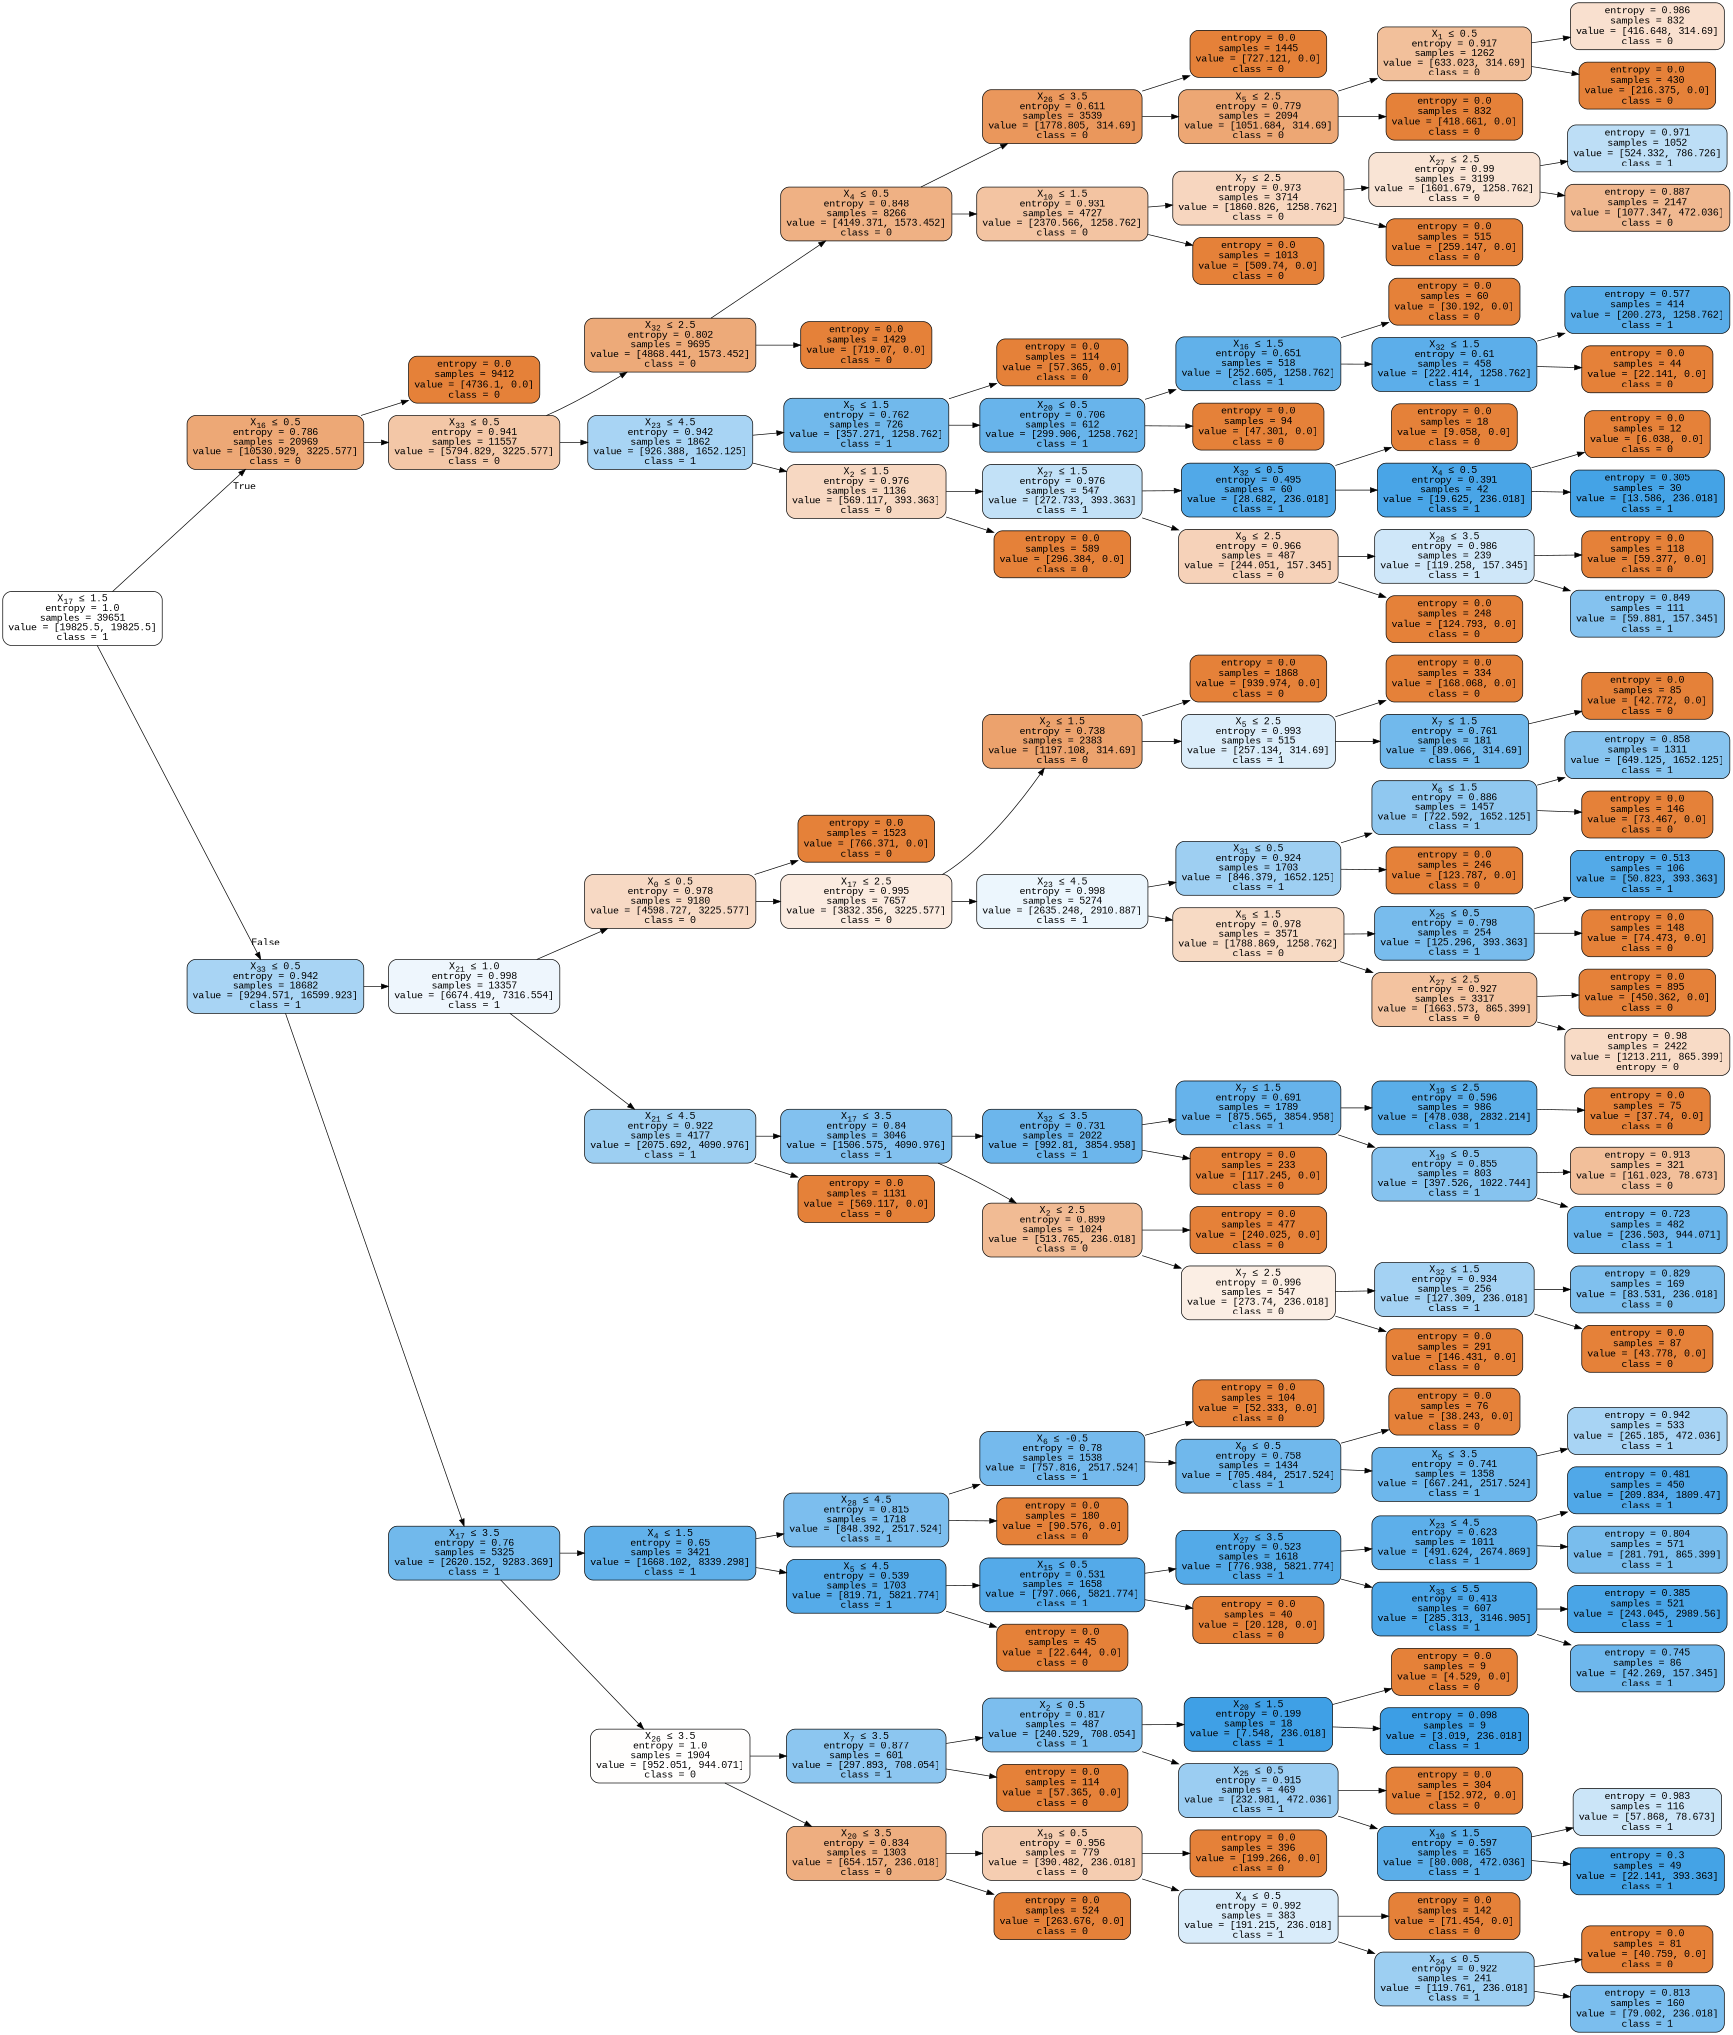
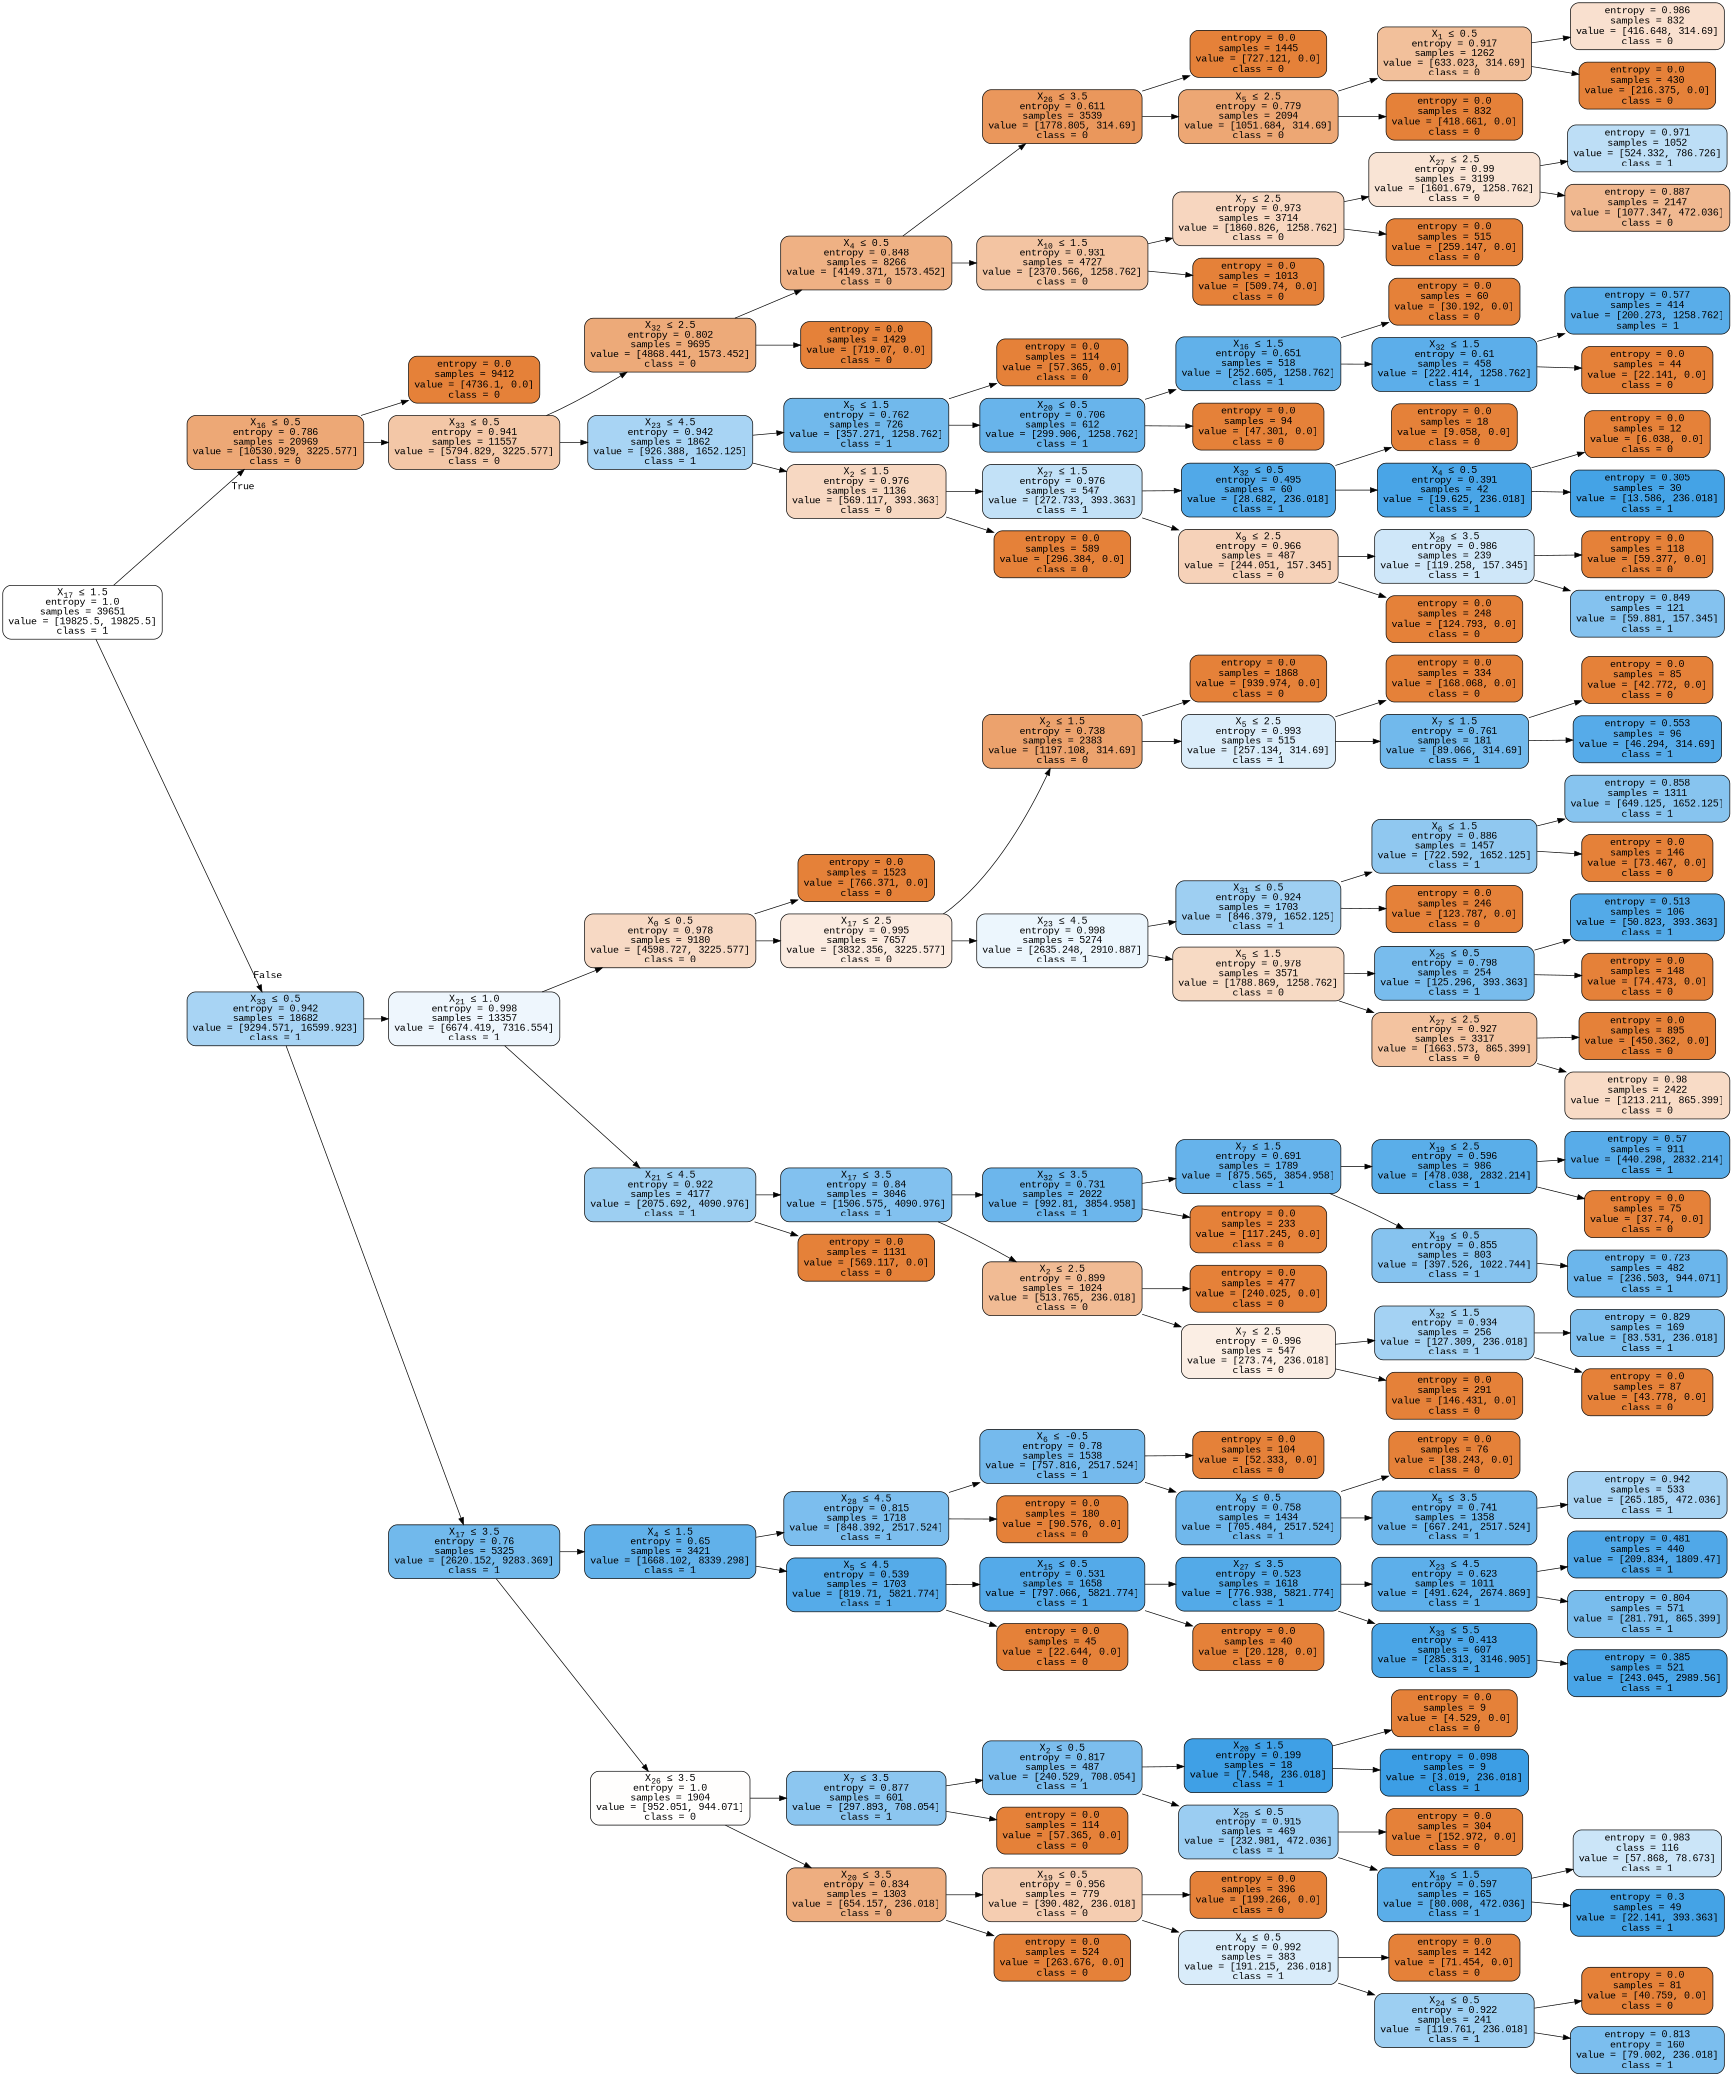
node "entropy = 0.577": text "class = 1" -> "samples = 1"
node "entropy = 0.849": text "samples = 111" -> "samples = 121"
node "entropy = 0.553": added
node "entropy = 0.98": text "entropy = 0" -> "class = 0"
node "entropy = 0.57": added
node "entropy = 0.913": removed
node "entropy = 0.829": text "class = 0" -> "class = 1"
node "entropy = 0.481": text "samples = 450" -> "samples = 440"
node "entropy = 0.745": removed
node "entropy = 0.983": text "samples = 116" -> "class = 116"
node "entropy = 0.813": text "samples = 160" -> "entropy = 160"
